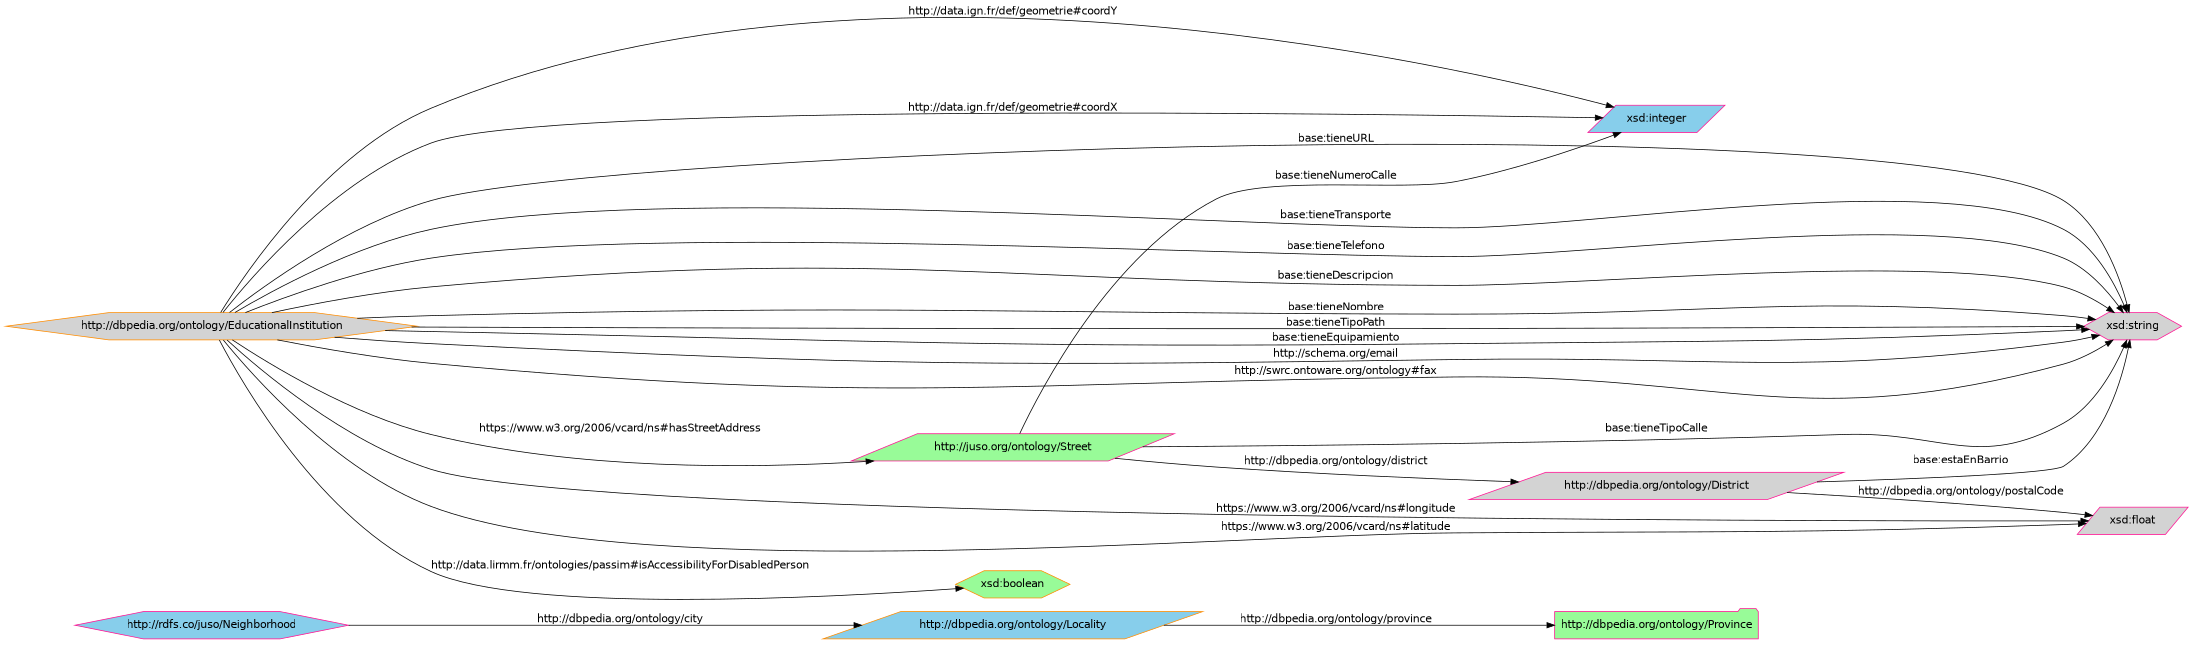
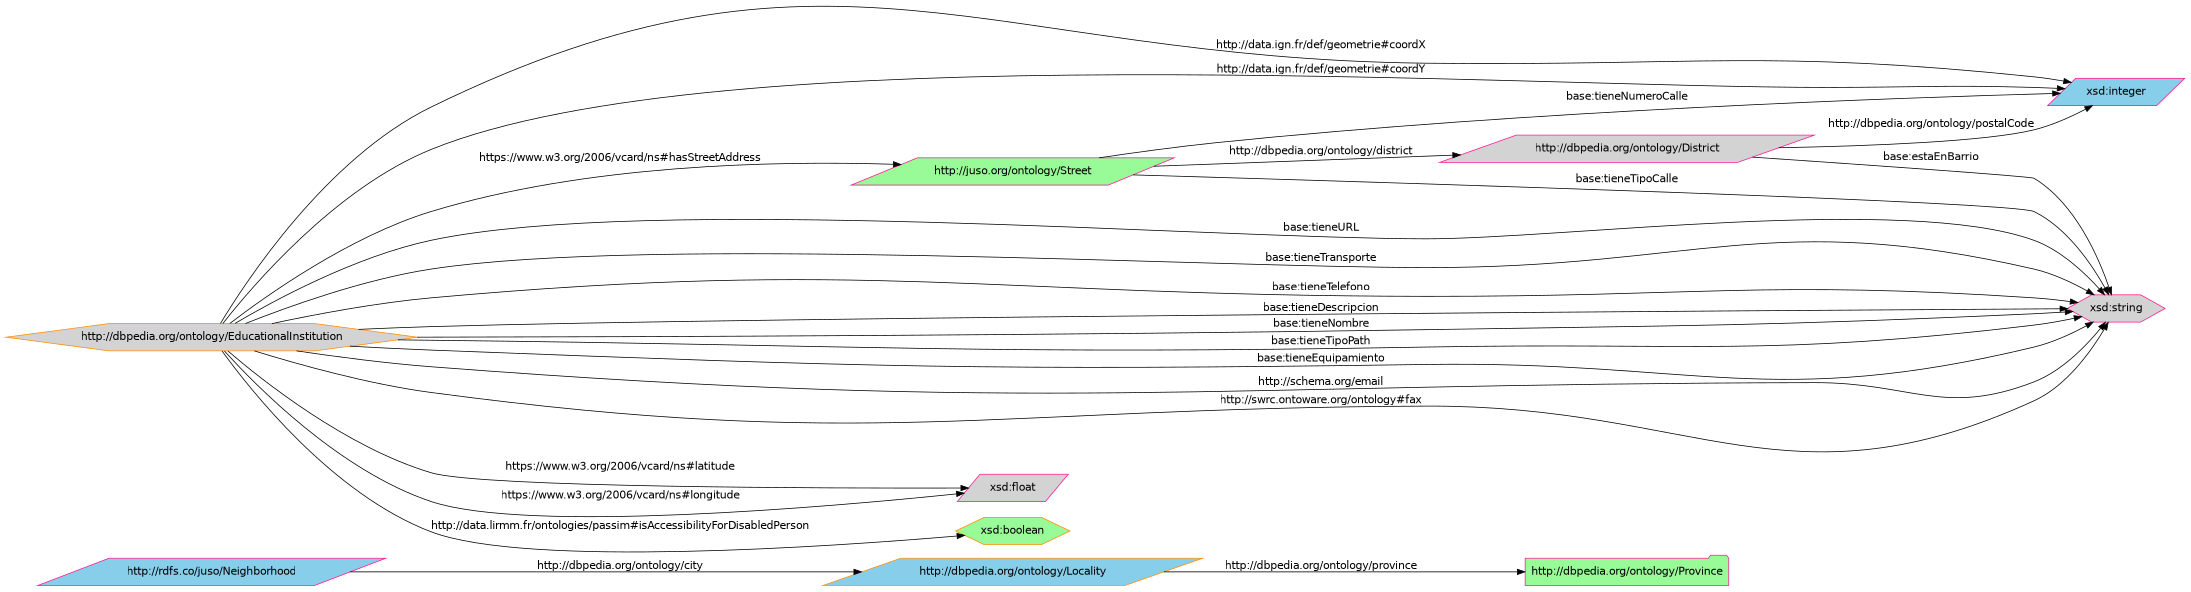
edge "http://dbpedia.org/ontology/District" -> "xsd:float": now "http://dbpedia.org/ontology/District" -> "xsd:integer"
node "http://rdfs.co/juso/Neighborhood": shape hexagon -> parallelogram
